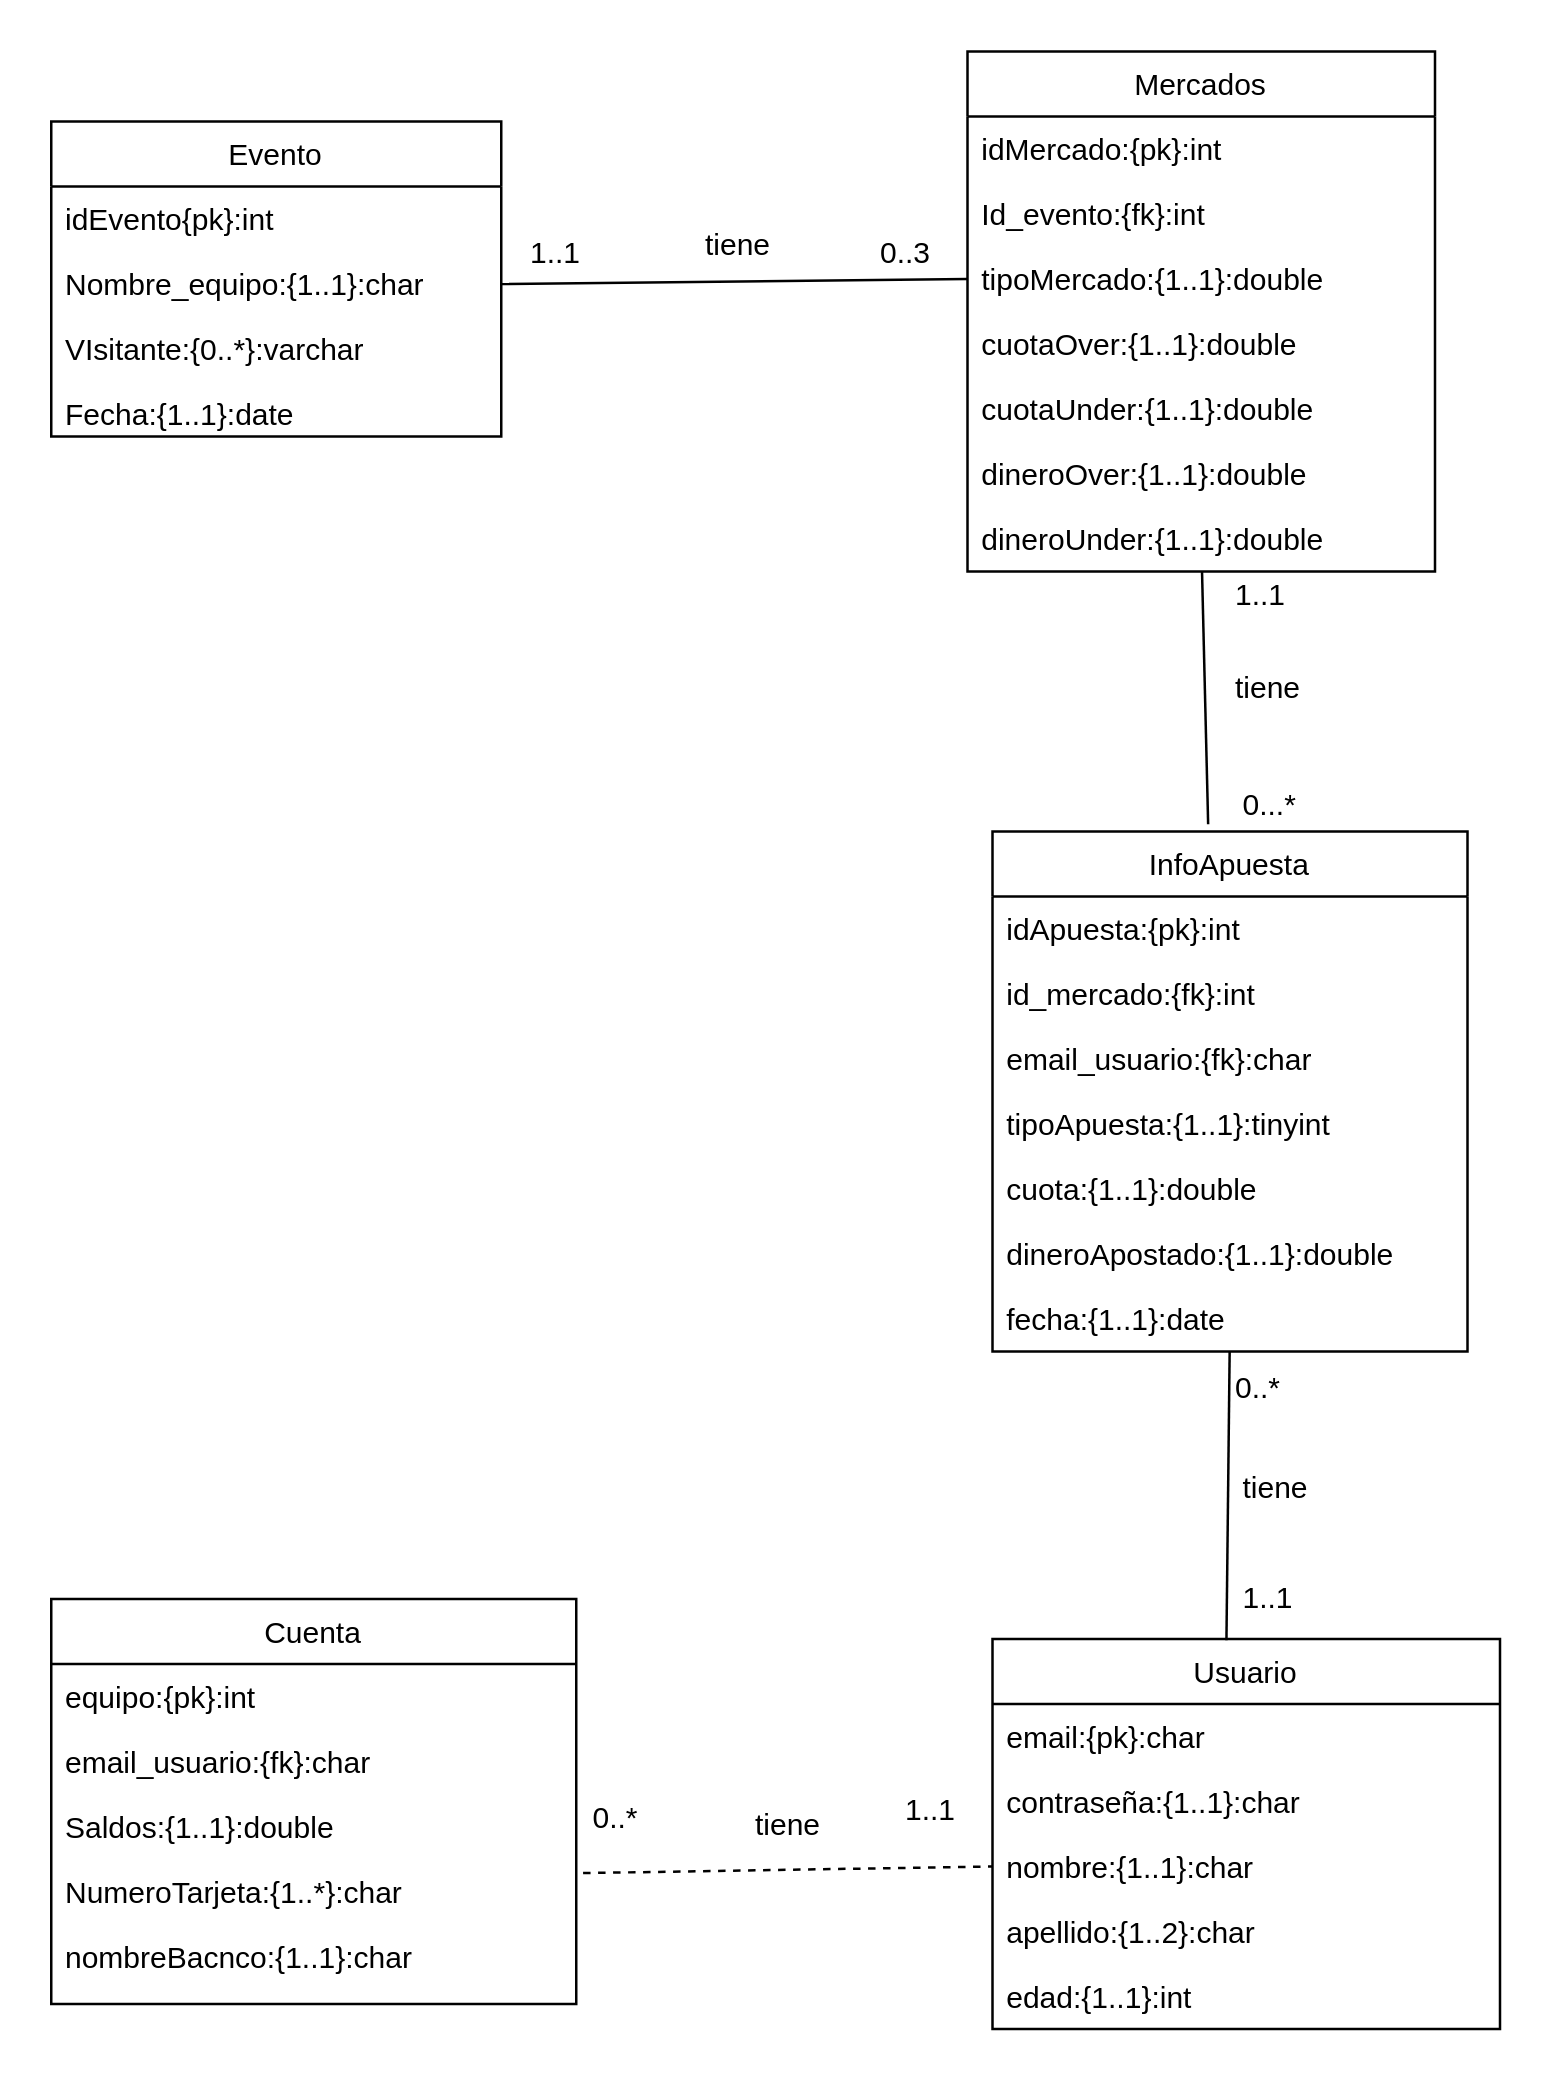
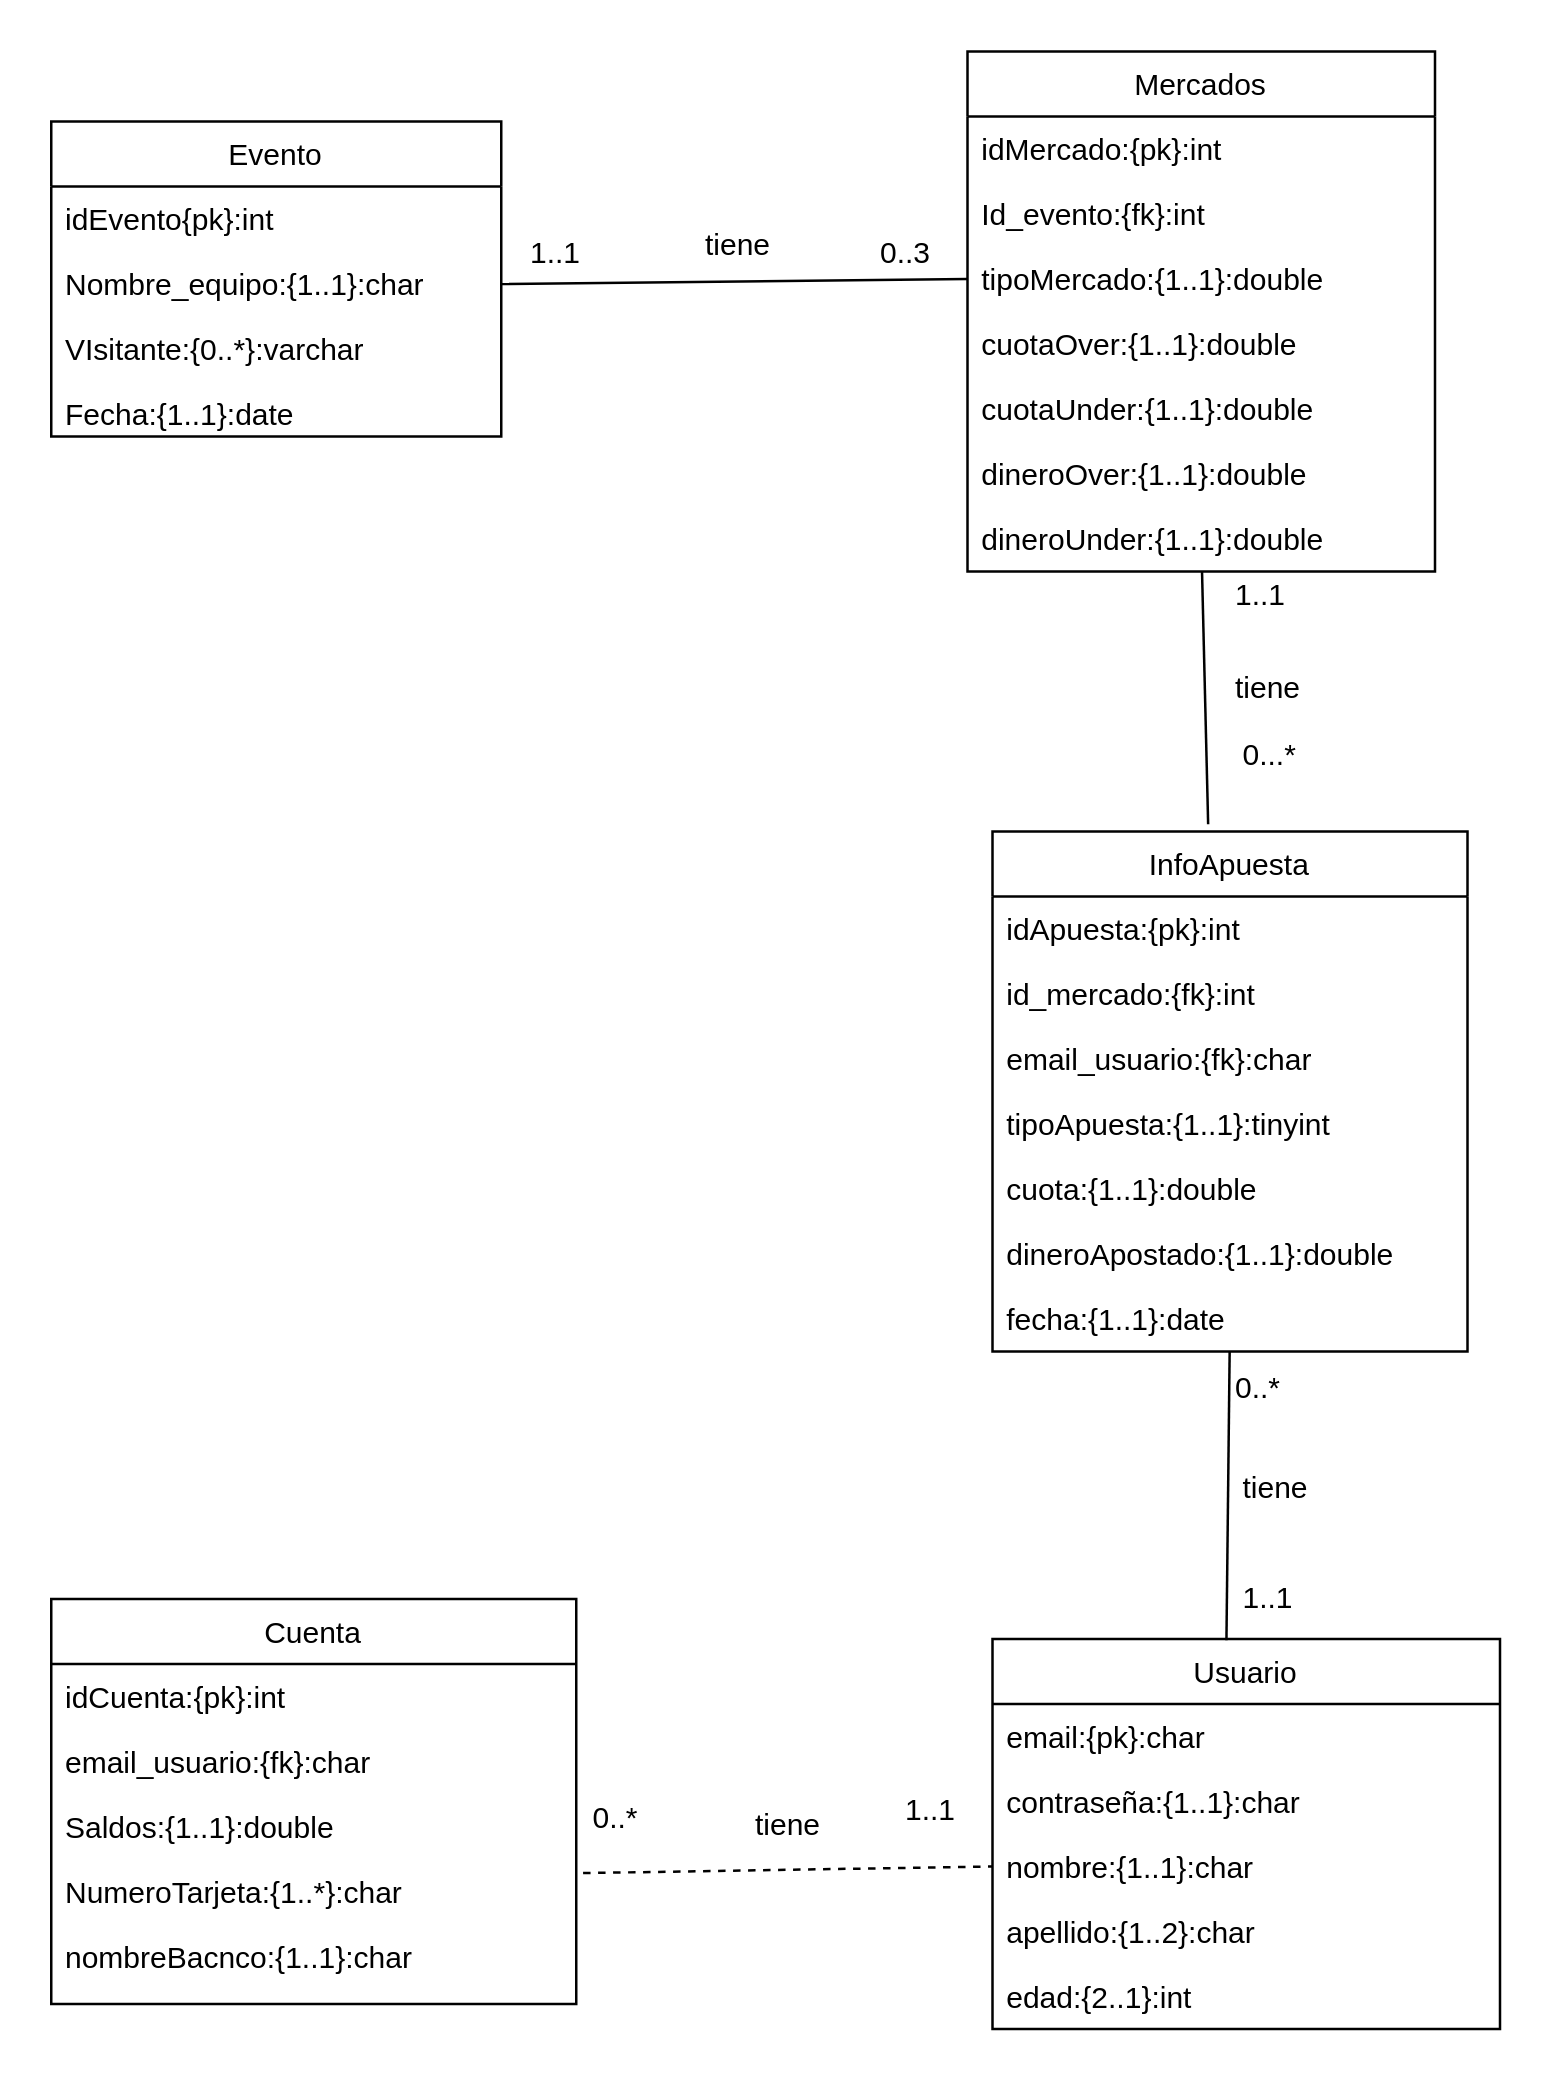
node "0...*": moved (1288, 806) -> (1288, 756)
node "equipo:{pk}:int": label "equipo:{pk}:int" -> "idCuenta:{pk}:int"
node "edad:{1..1}:int": label "edad:{1..1}:int" -> "edad:{2..1}:int"
